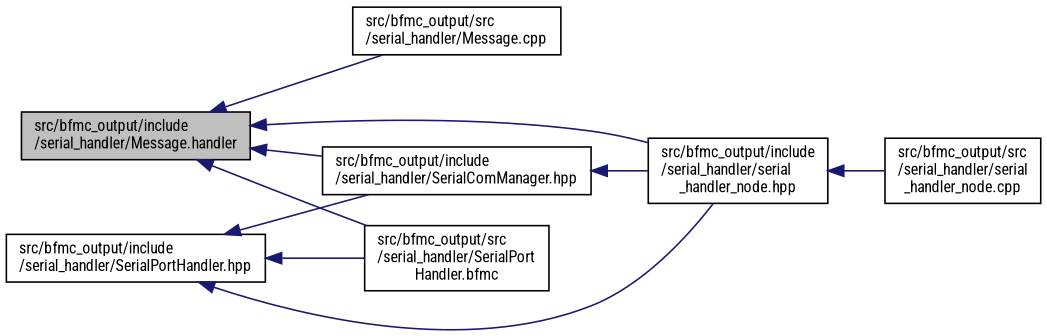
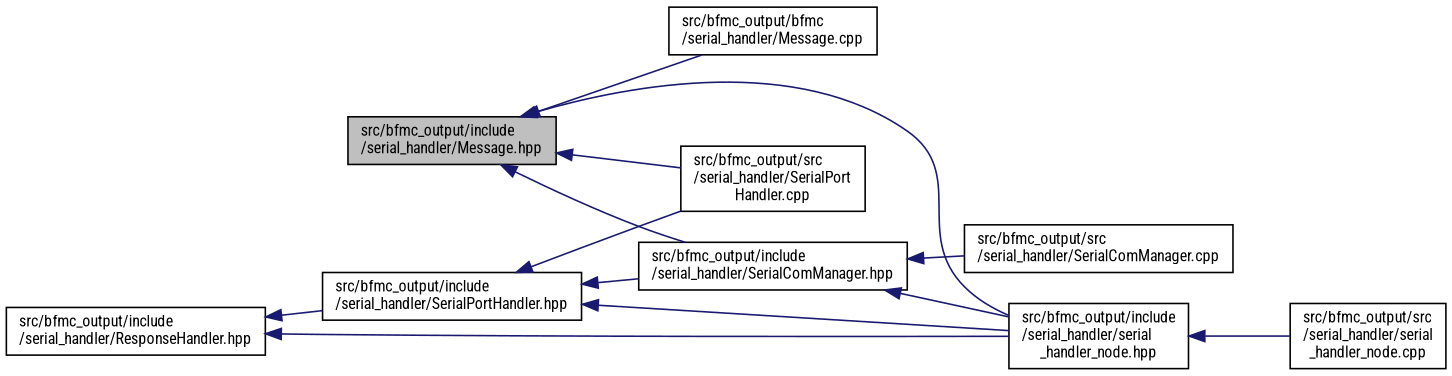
node "src/bfmc_output/src /serial_handler/Message.cpp": label "src/bfmc_output/src /serial_handler/Message.cpp" -> "src/bfmc_output/bfmc /serial_handler/Message.cpp"
node "src/bfmc_output/include /serial_handler/Message.handler": label "src/bfmc_output/include /serial_handler/Message.handler" -> "src/bfmc_output/include /serial_handler/Message.hpp"
node "src/bfmc_output/src /serial_handler/SerialComManager.cpp": added
node "src/bfmc_output/src /serial_handler/SerialPort Handler.bfmc": label "src/bfmc_output/src /serial_handler/SerialPort Handler.bfmc" -> "src/bfmc_output/src /serial_handler/SerialPort Handler.cpp"
node "src/bfmc_output/include /serial_handler/ResponseHandler.hpp": added
